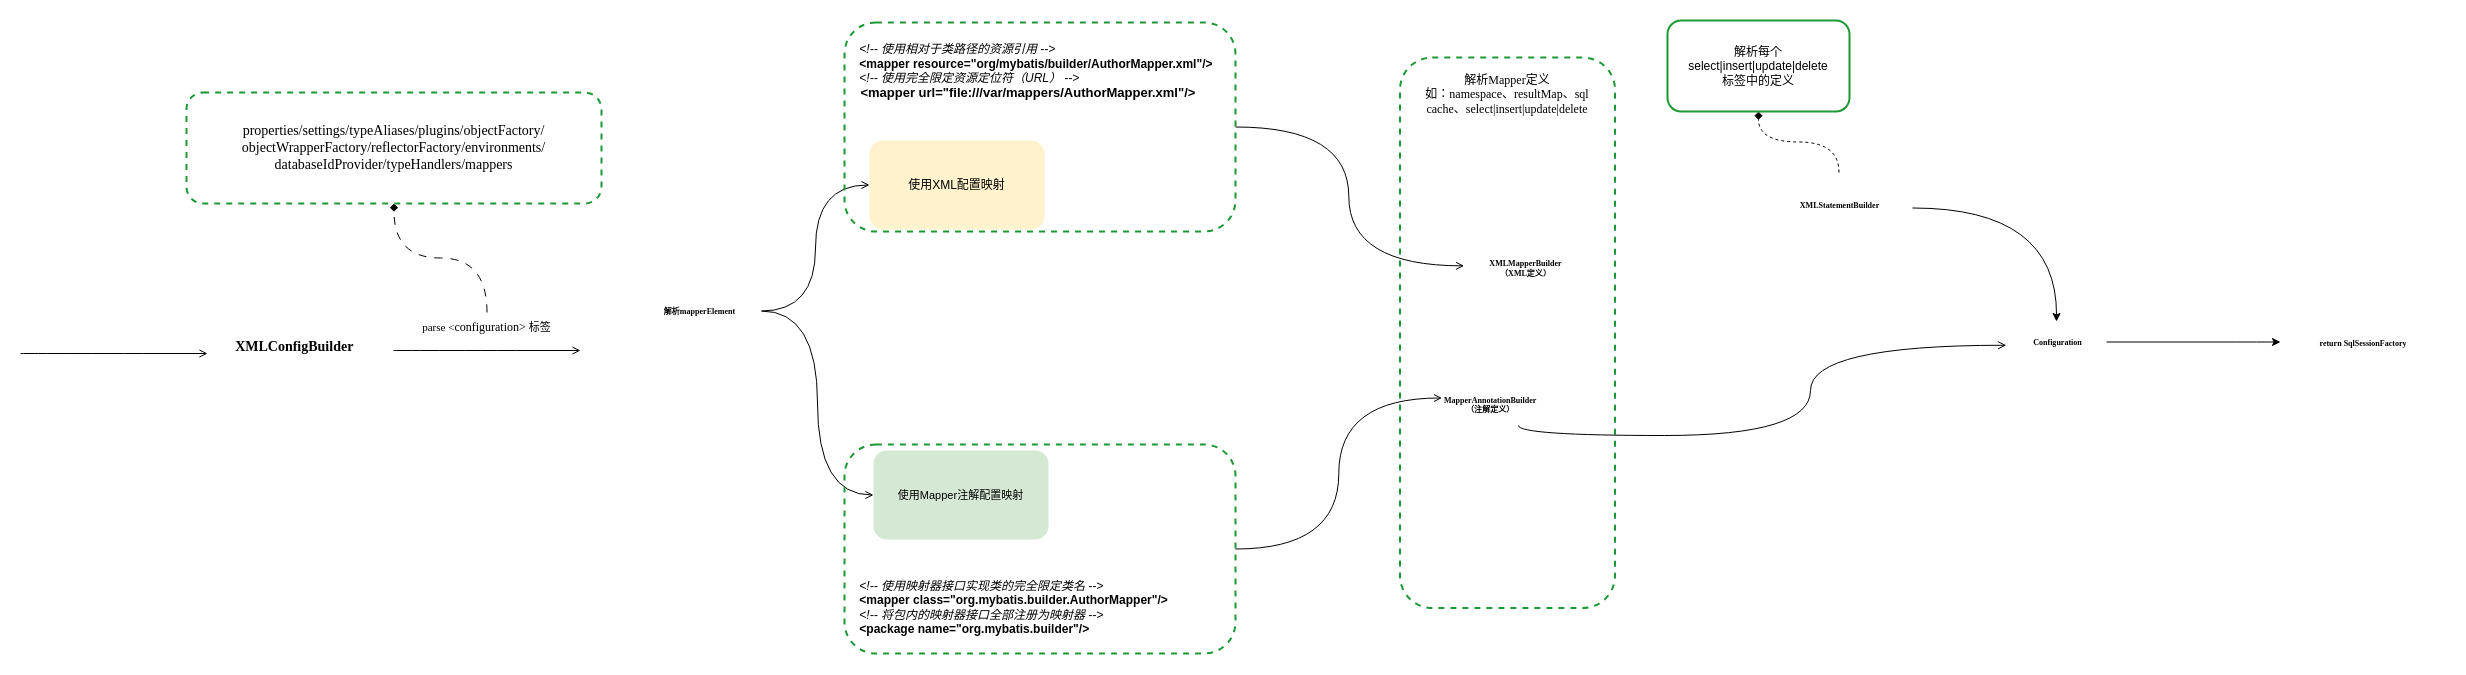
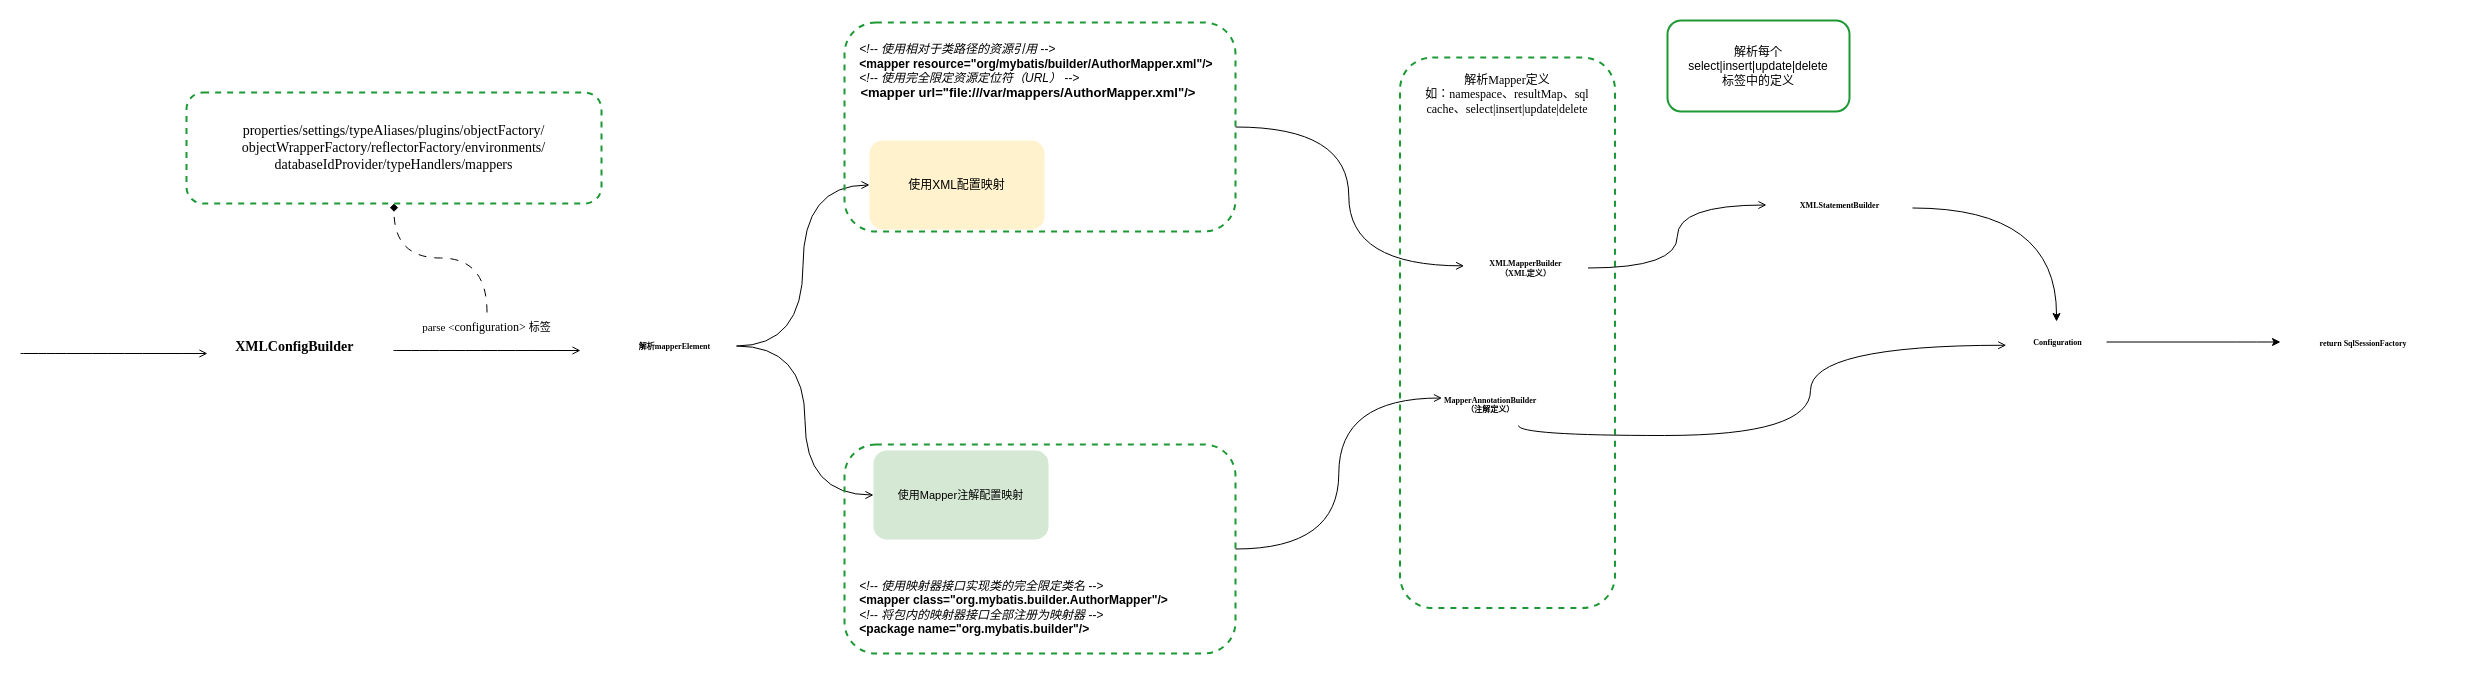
edge "XMLStatementBuilder" -> "解析每个select|insert|update|delete 标签中的定义": removed
edge "XMLMapperBuilder （XML定义）" -> "XMLStatementBuilder": added
node "解析mapperElement": moved (700, 311) -> (675, 346)
